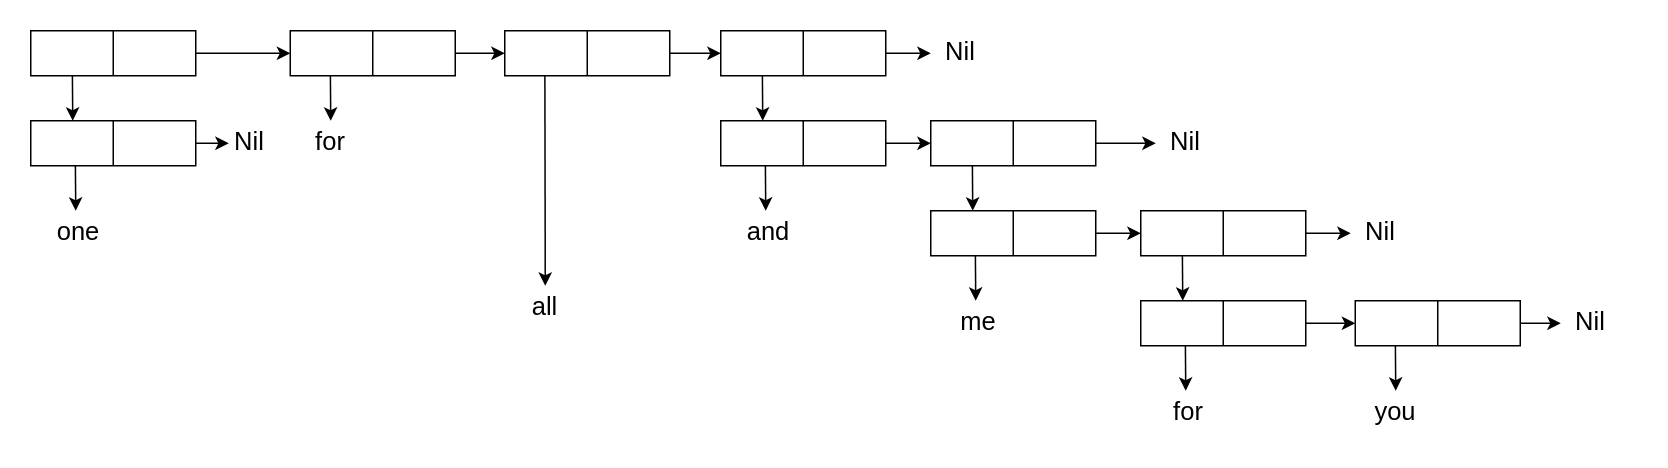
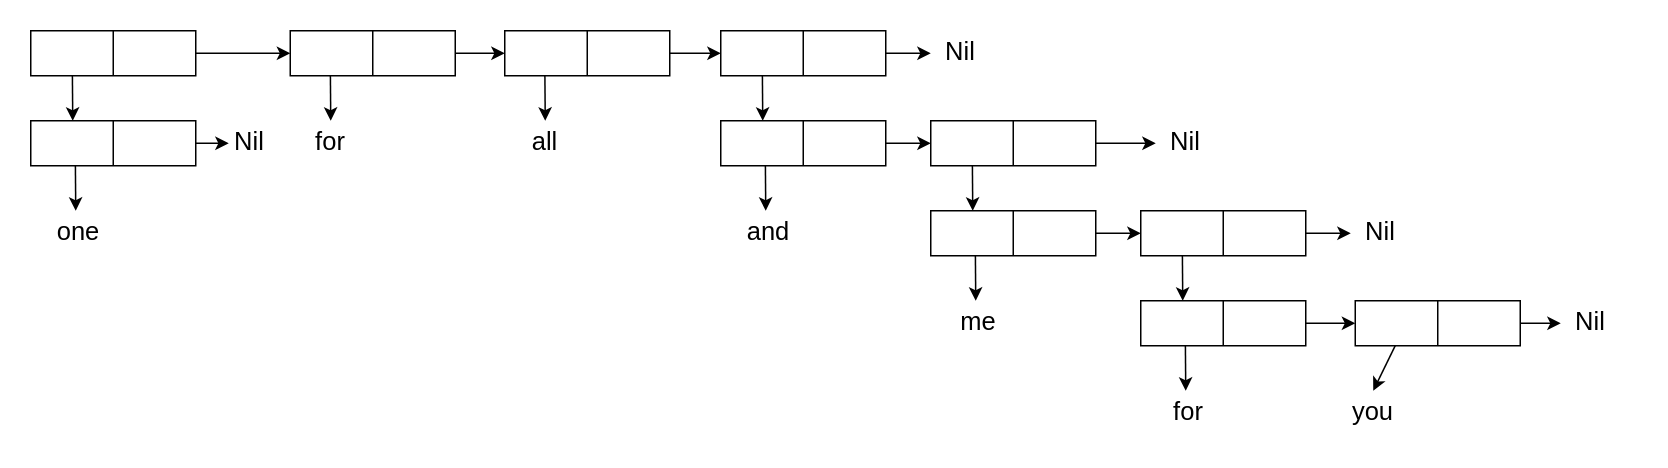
node "all": moved (545, 308) -> (545, 143)
node "you": moved (1396, 413) -> (1373, 413)
